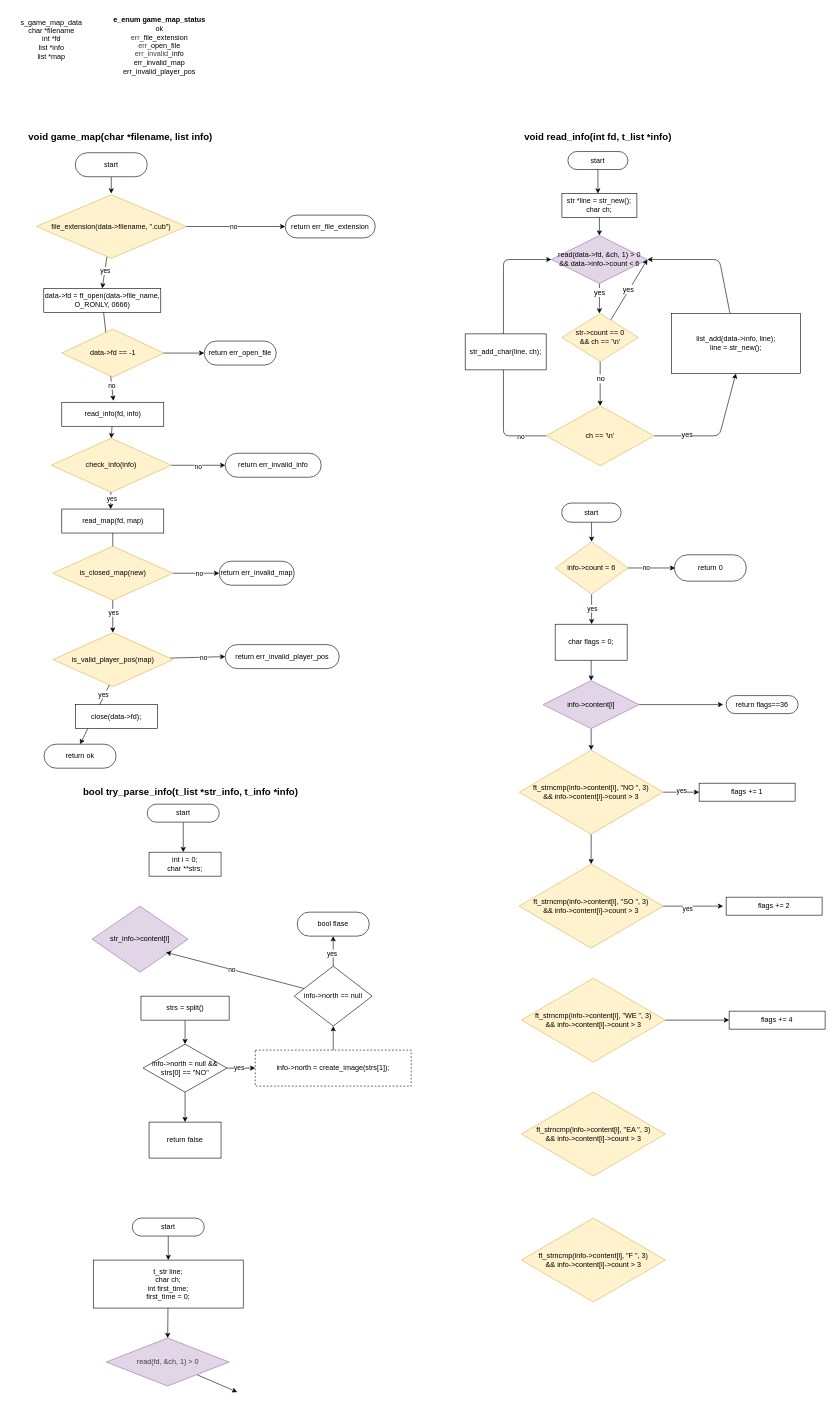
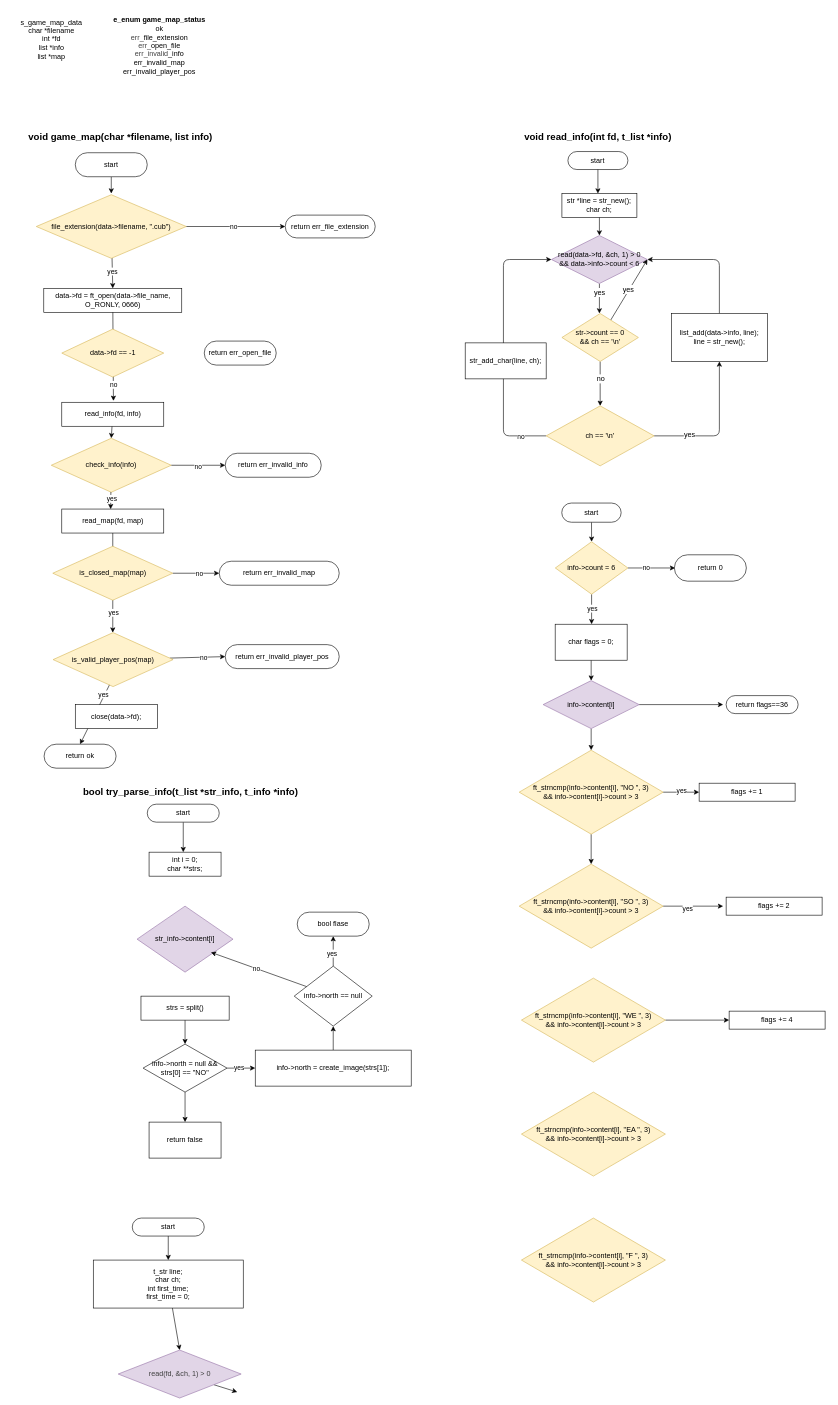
node "data->fd = ft_open(data->file_name, O_RONLY, 0666)": size 117x24 -> 138x24
node "list_add(data->info, line); line = str_new();": size 129x60 -> 96x48
node "str_add_char(line, ch);": moved (506, 352) -> (506, 361)
edge "data->fd == -1" -> "return err_open_file": removed
node "is_closed_map(new)": label "is_closed_map(new)" -> "is_closed_map(map)"
node "return err_invalid_map": size 75x24 -> 120x24
node "str_info->content[i]": moved (140, 939) -> (185, 939)
node "info->north = create_image(strs[1]);": style dashed -> solid
node "read(fd, &ch, 1) > 0": moved (168, 1362) -> (180, 1374)
